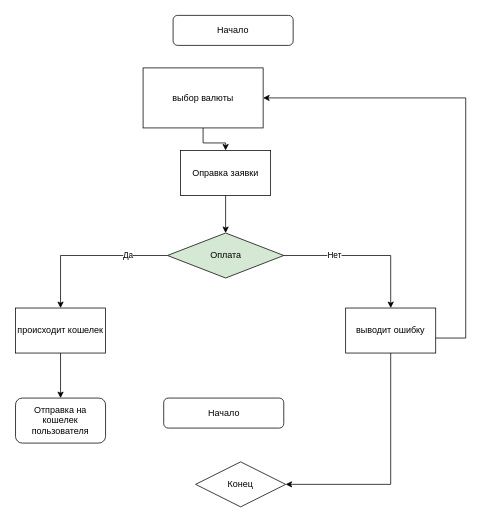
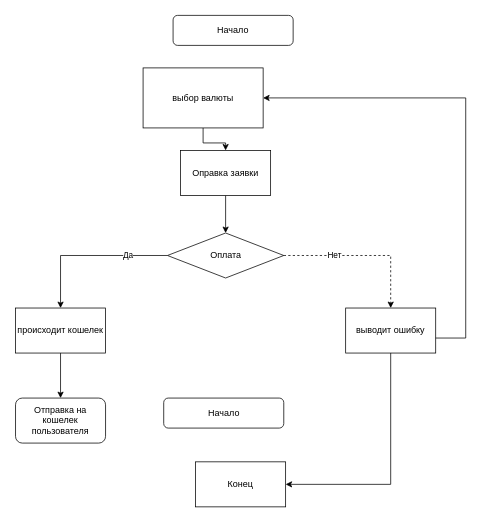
node "Оплата": fillcolor #d5e8d4 -> #ffffff
edge "Оплата" -> "выводит ошибку": style solid -> dashed
node "Конец": shape diamond -> rectangle
